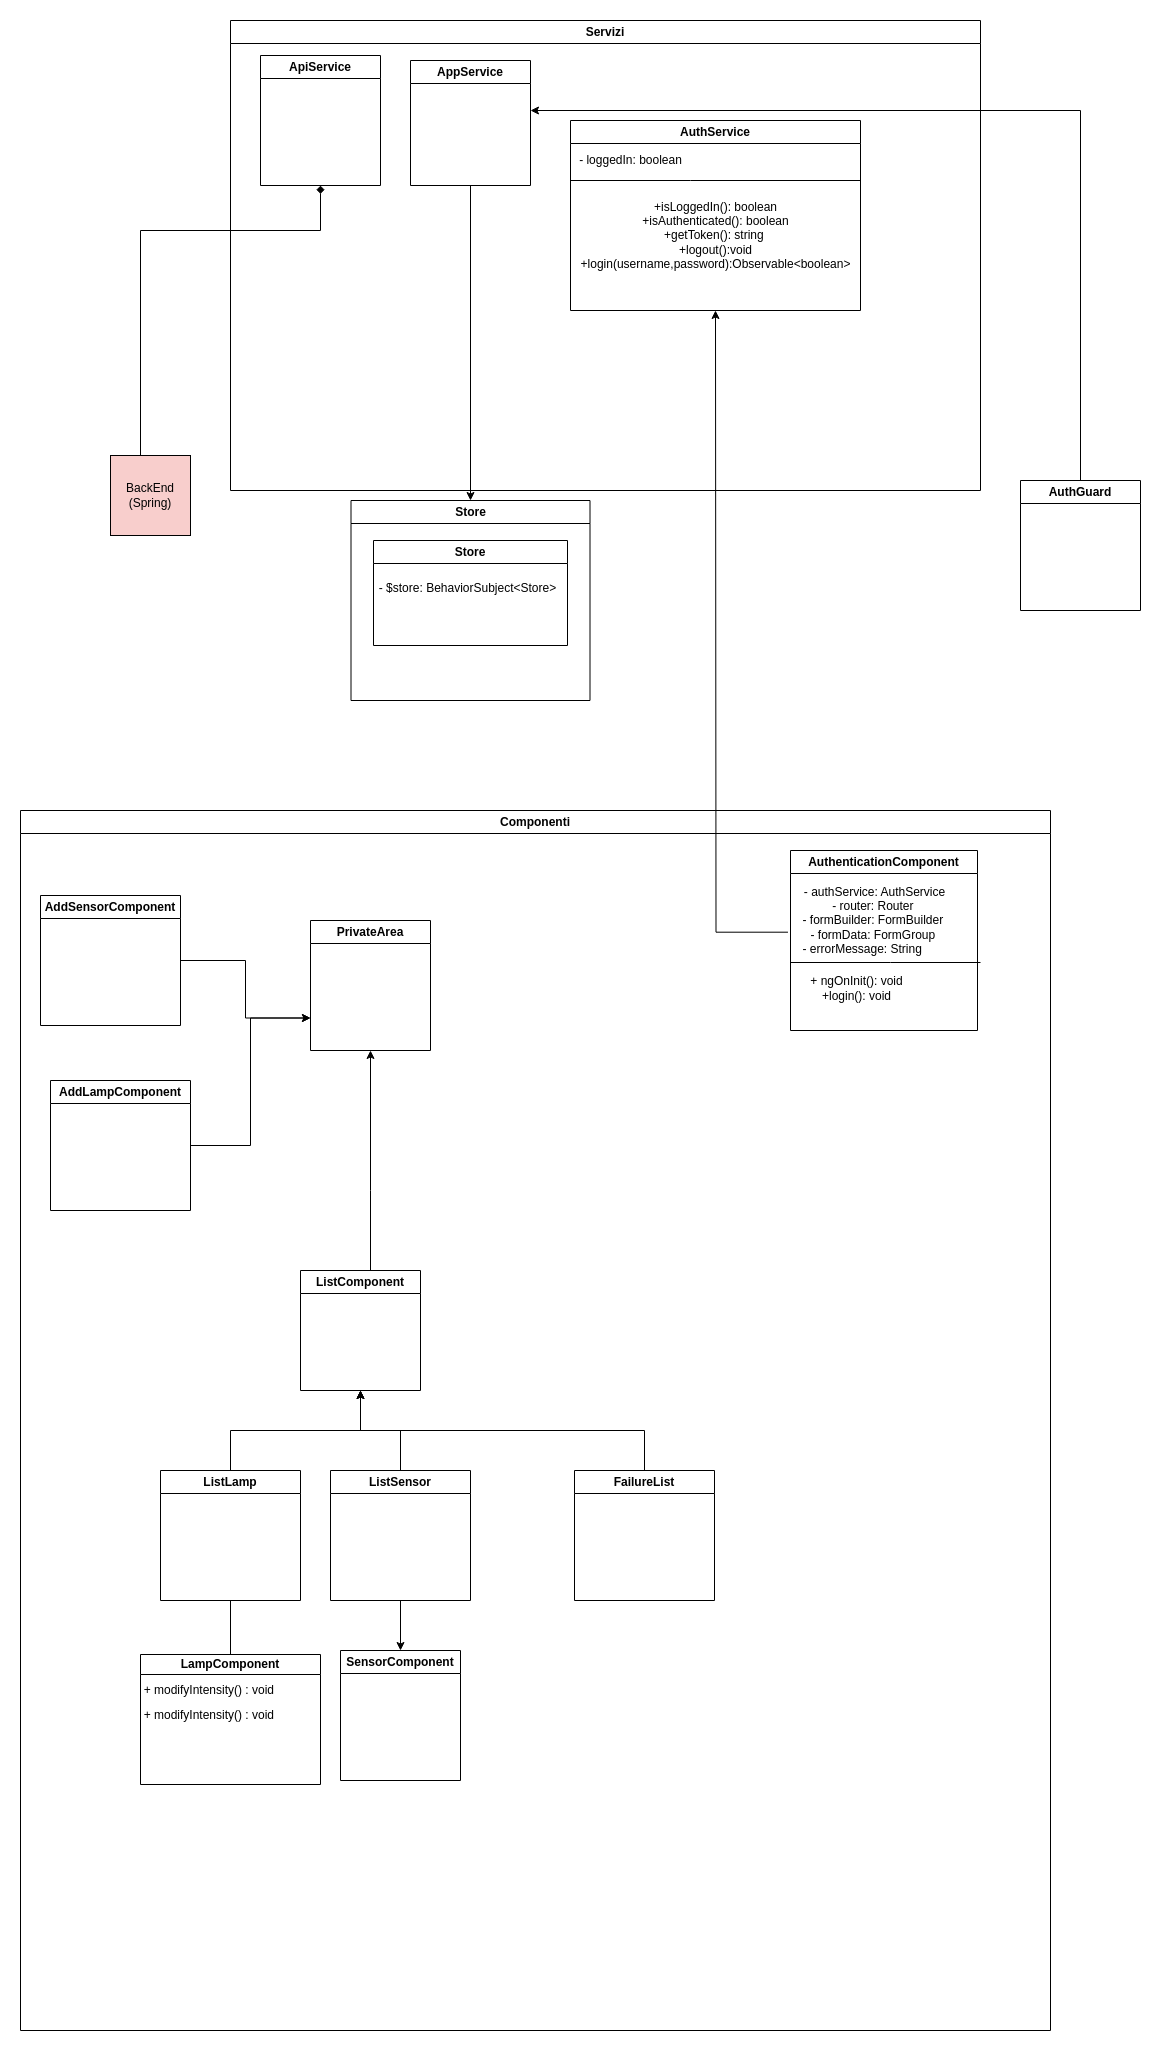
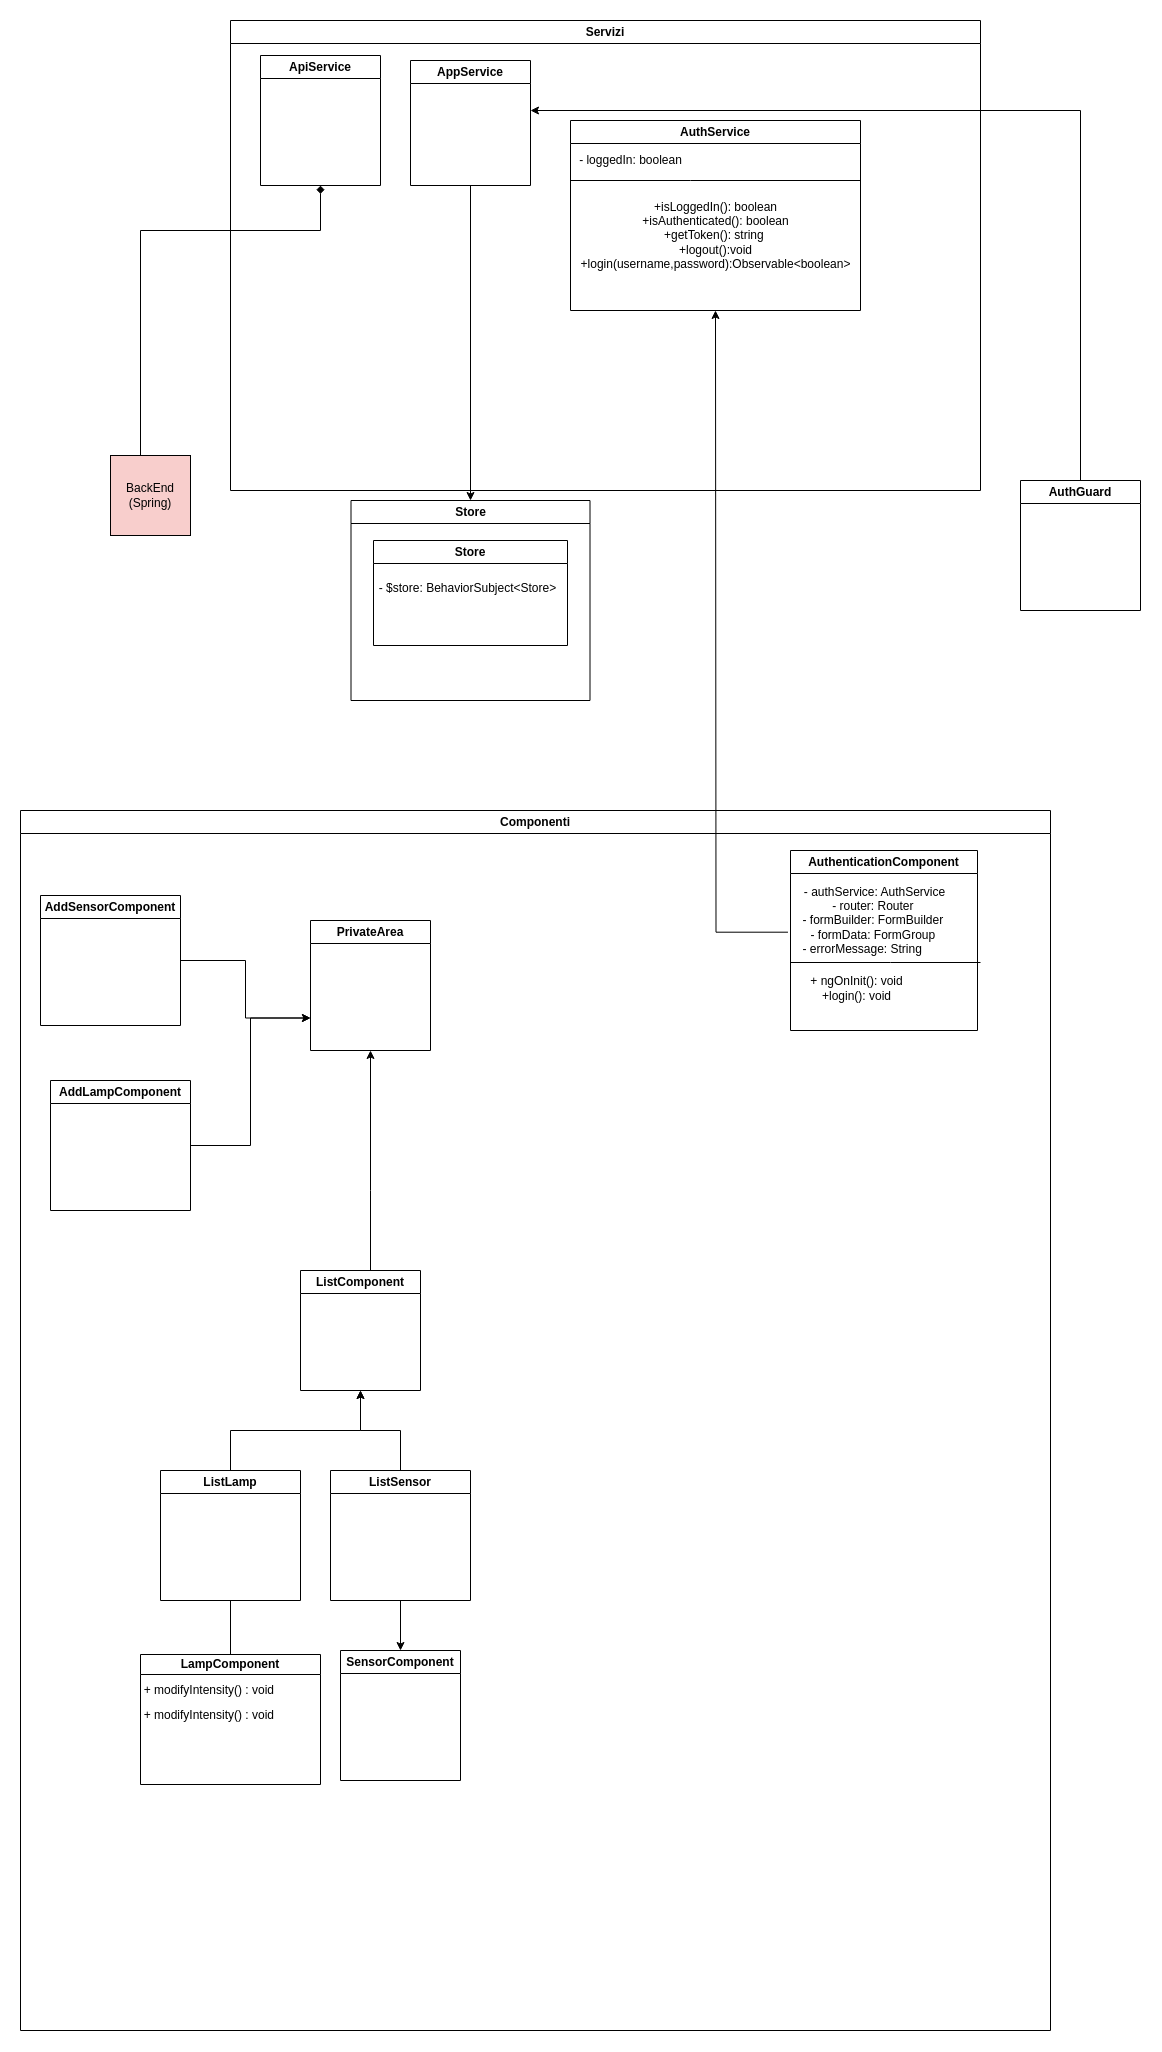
edge "FailureList" -> "ListComponent": removed
node "FailureList": removed
